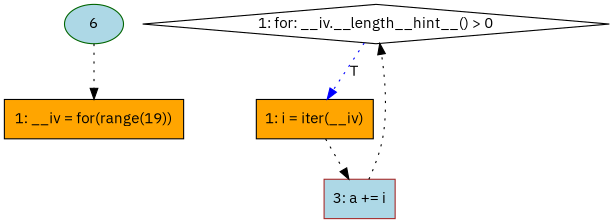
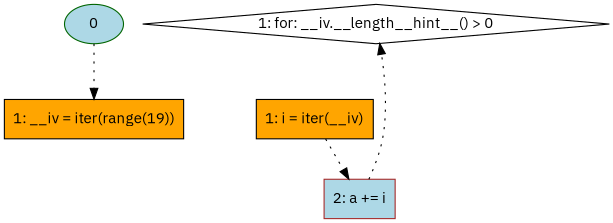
node "6": label "6" -> "0"
edge "1: for: __iv.__length__hint__() > 0" -> "1: i = iter(__iv)": removed, label "T"
node "1: __iv = for(range(19))": label "1: __iv = for(range(19))" -> "1: __iv = iter(range(19))"
node "3: a += i": label "3: a += i" -> "2: a += i"
